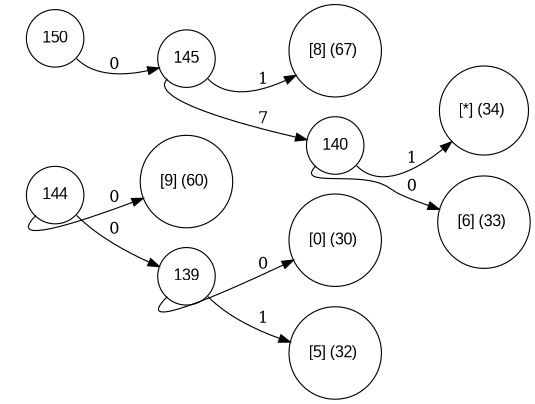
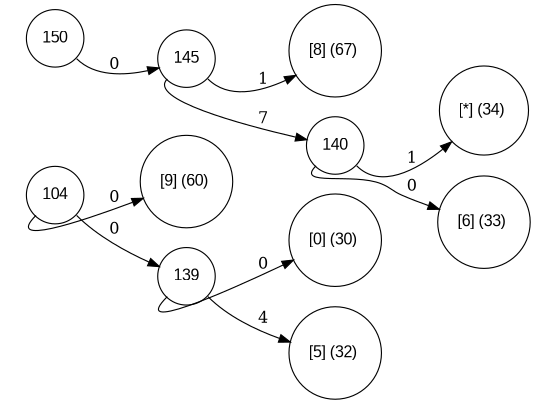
node "144": label "144" -> "104"
edge "139" -> "[5] (32)": label " 1" -> " 4"
